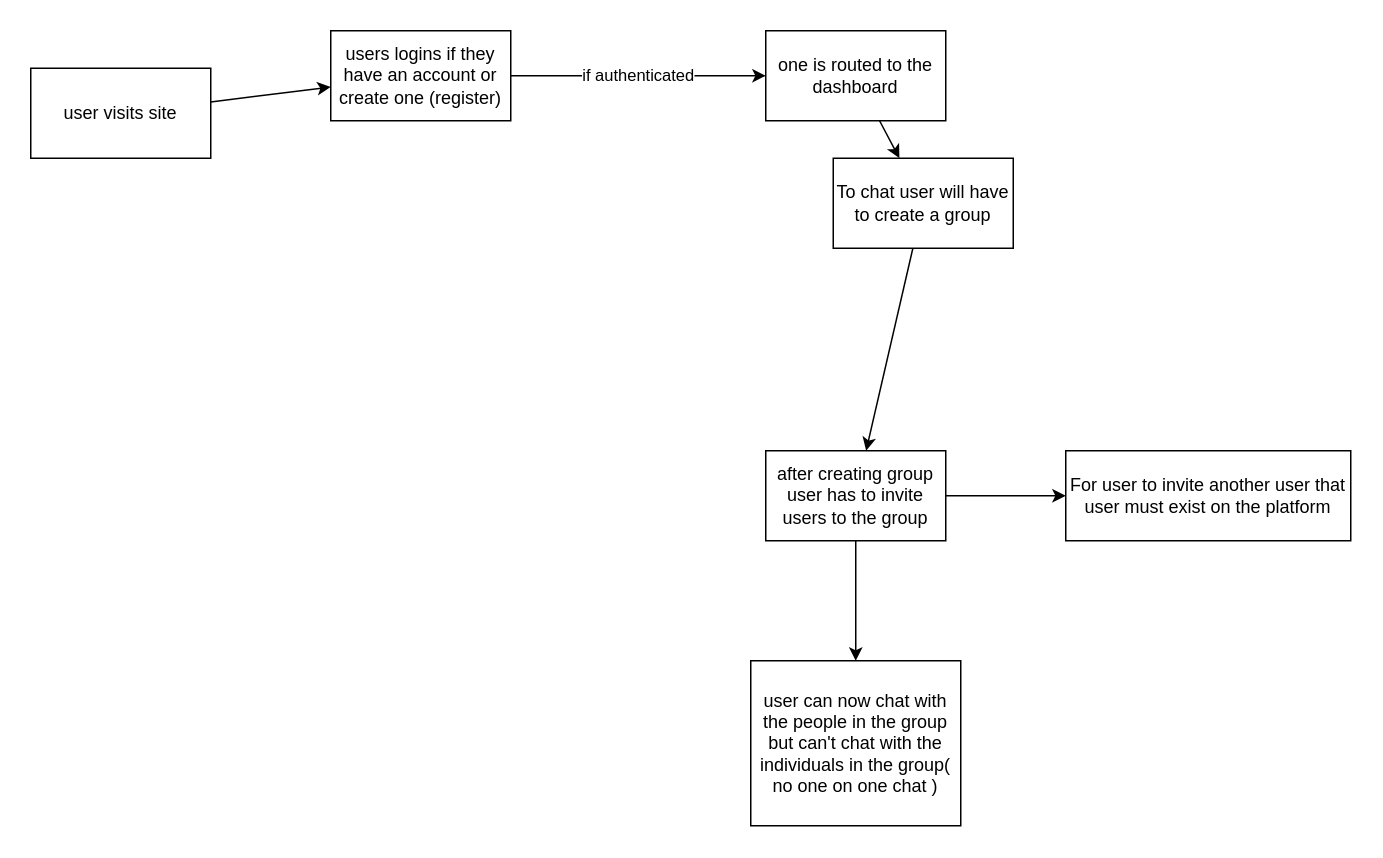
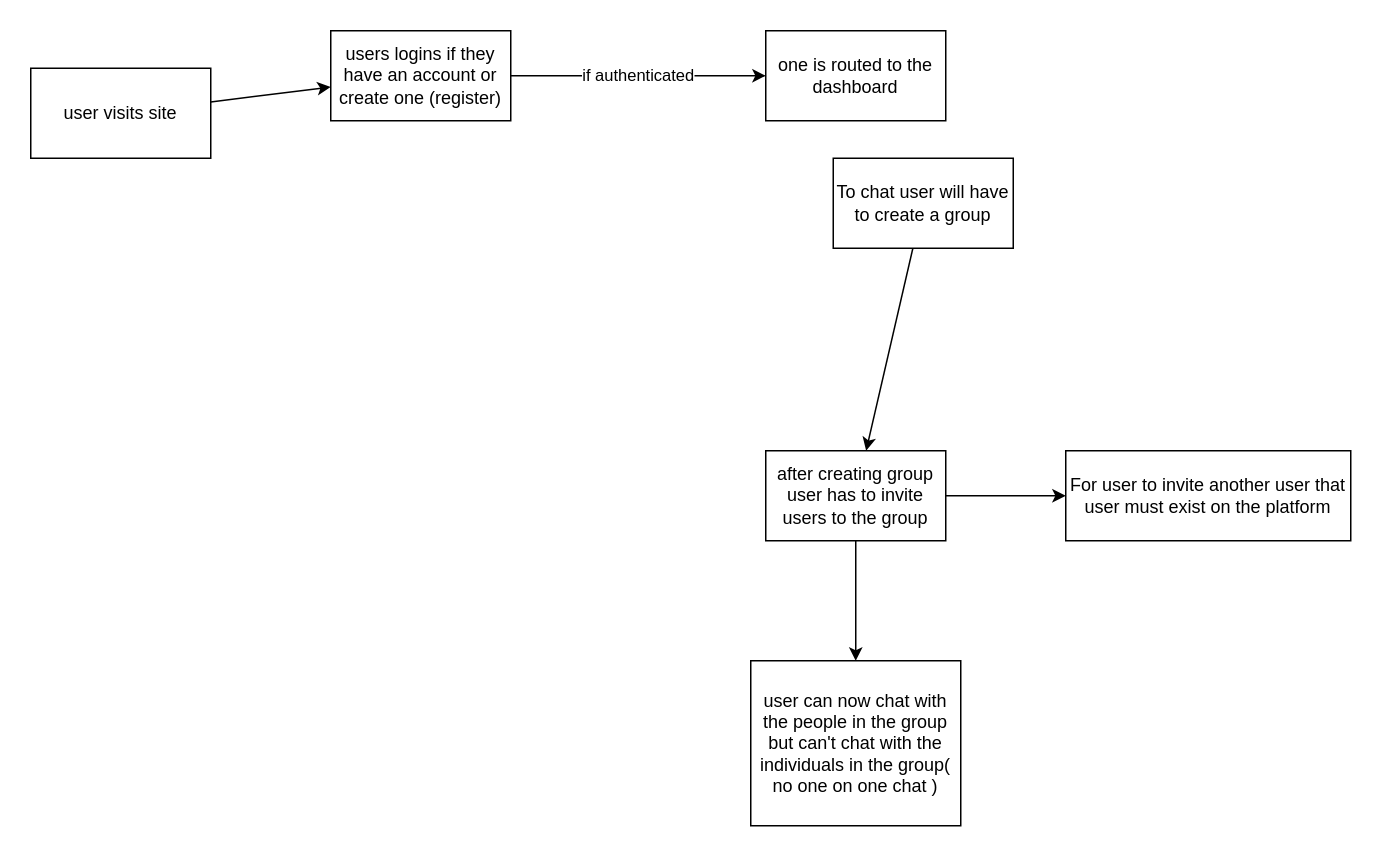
edge "one is routed to the dashboard" -> "To chat user will have to create a group": removed
